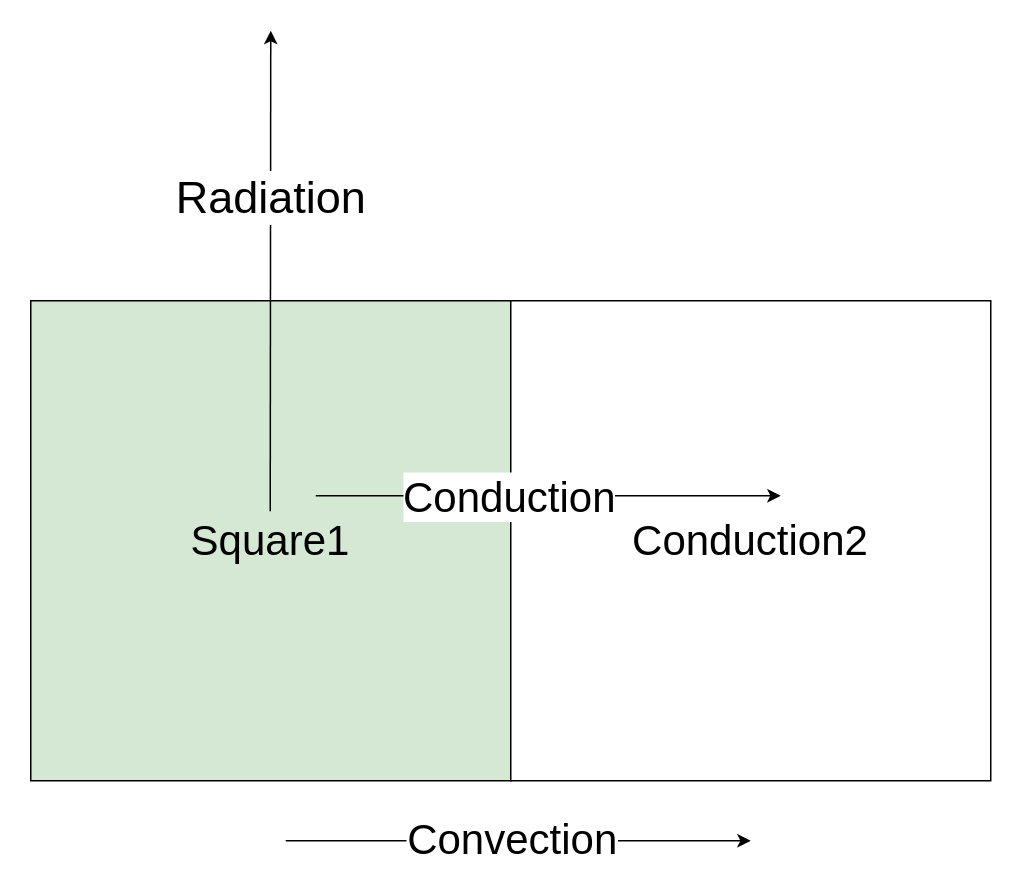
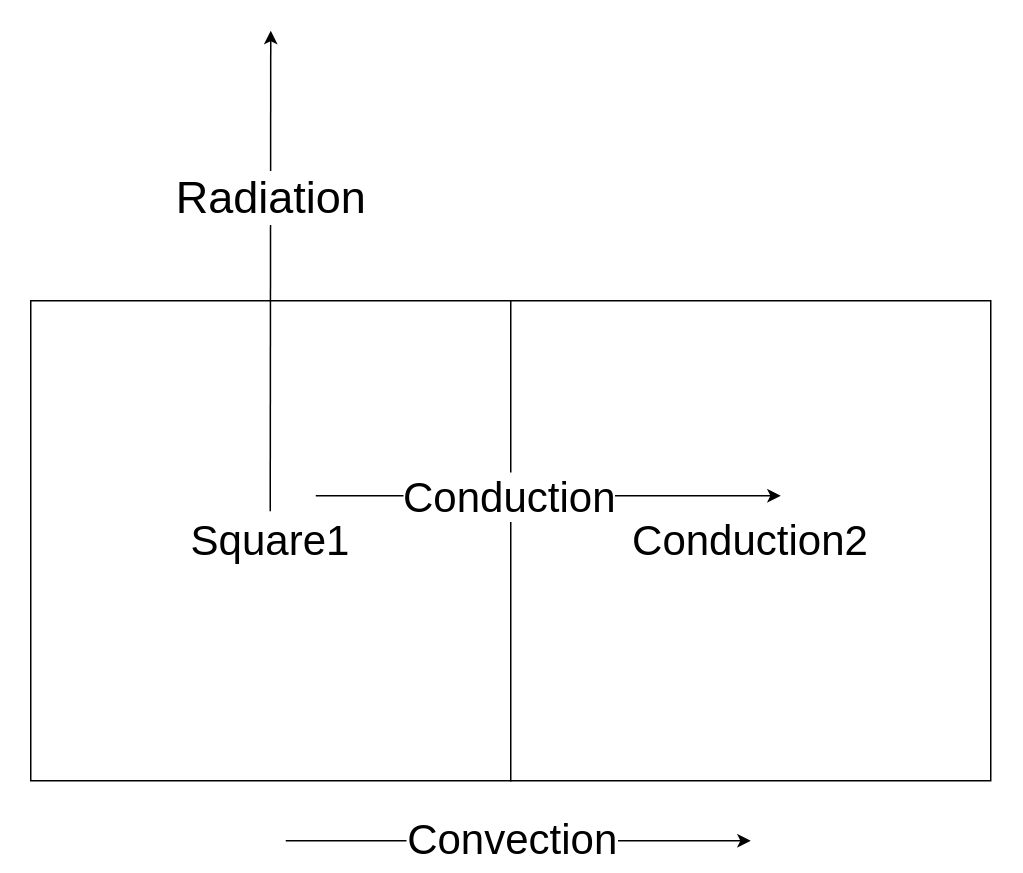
node "Square1": fillcolor #d5e8d4 -> #ffffff
